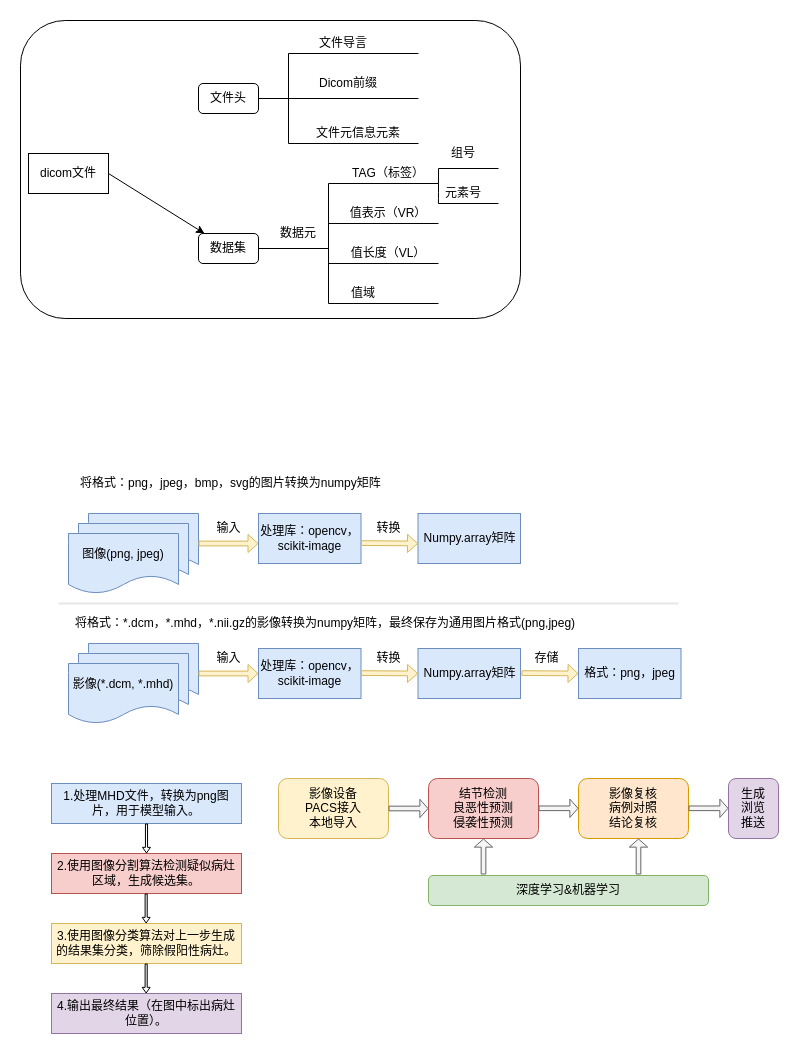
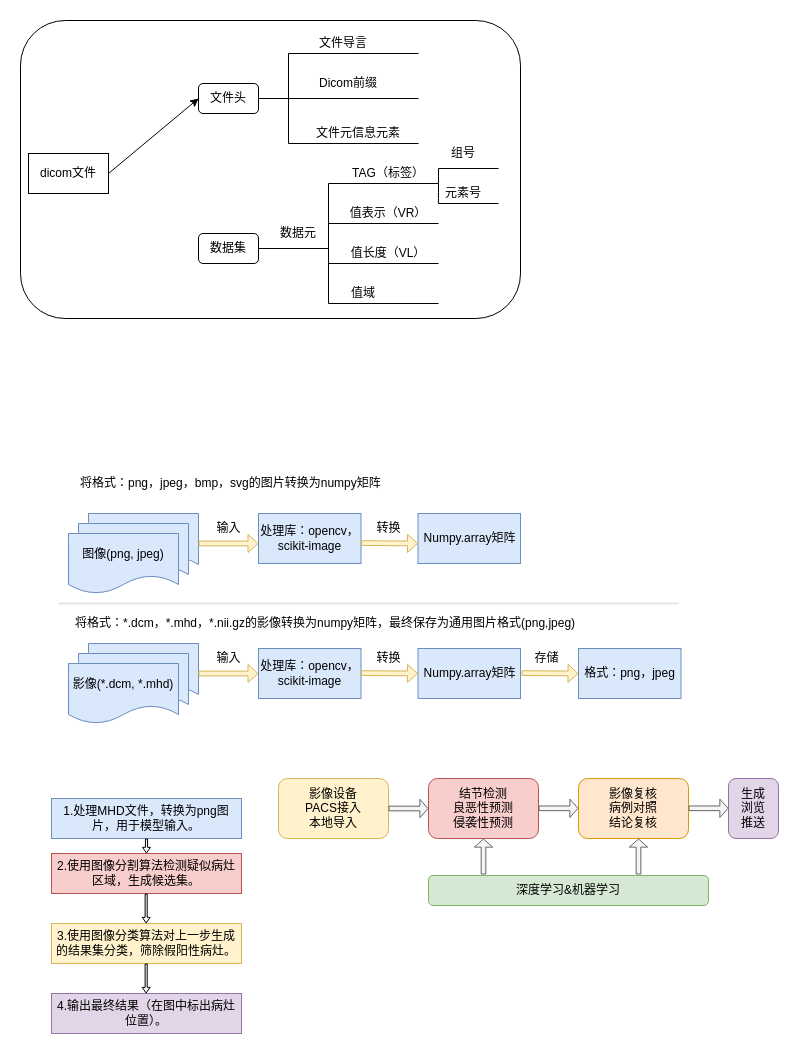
edge "dicom文件" -> "数据集": now "dicom文件" -> "文件头"
node "1.处理MHD文件，转换为png图片，用于模型输入。": moved (147, 804) -> (147, 819)
